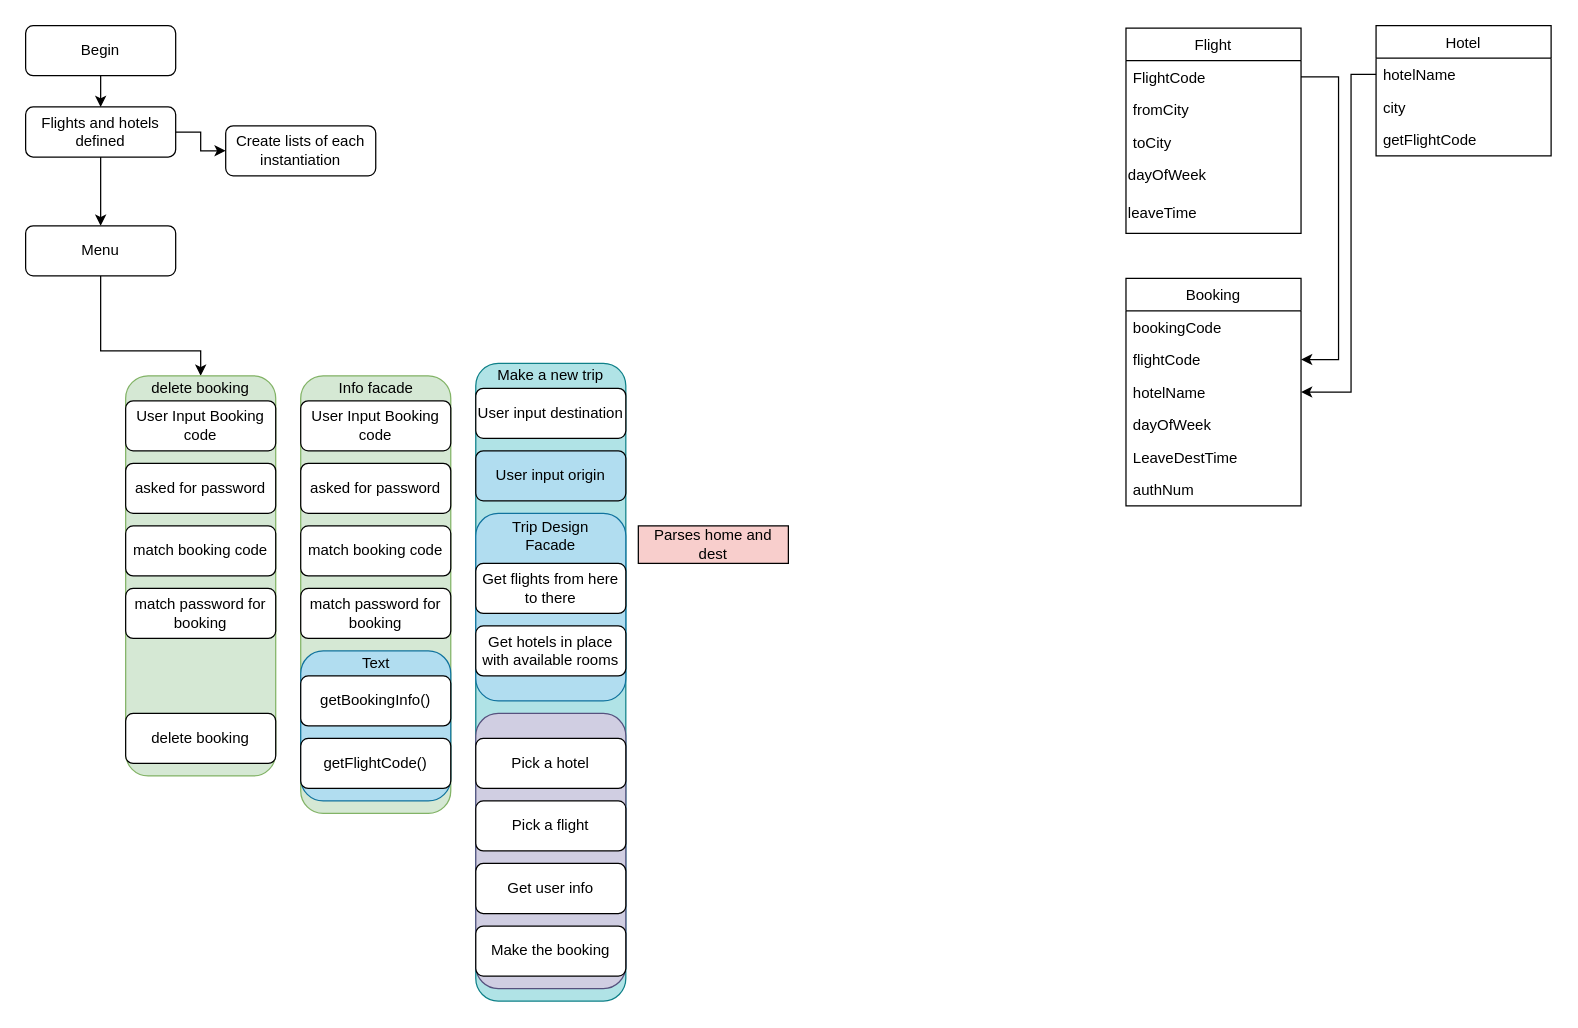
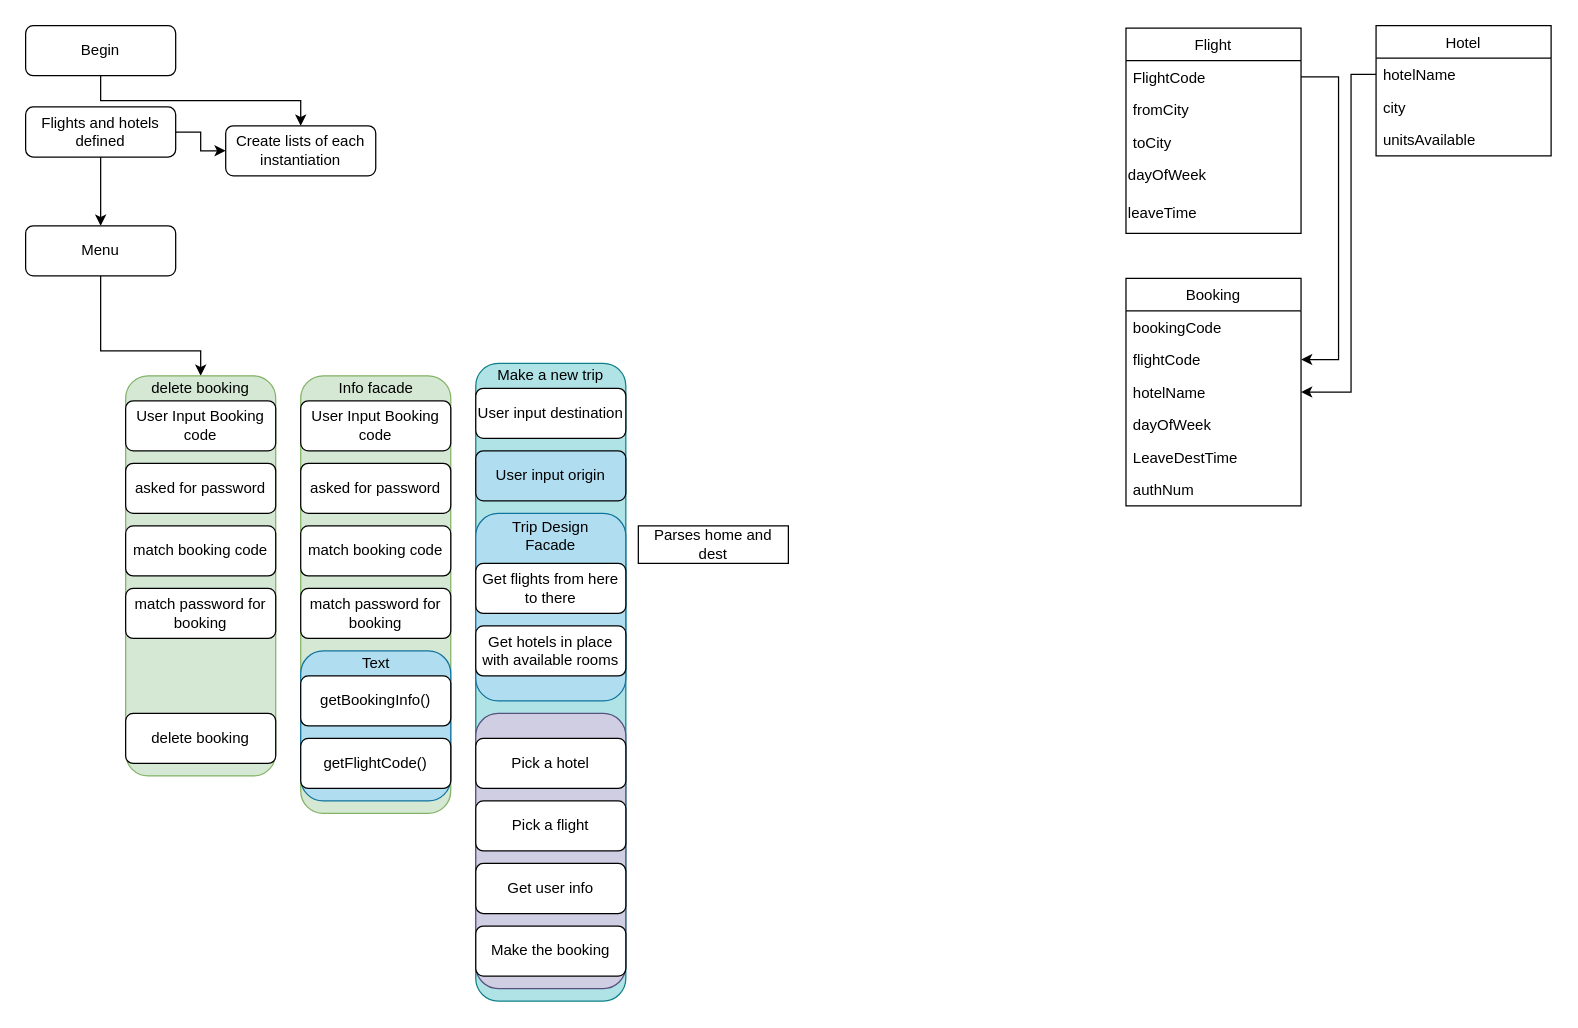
edge "Begin" -> "Flights and hotels defined": now "Begin" -> "Create lists of each instantiation"
node "getFlightCode": label "getFlightCode" -> "unitsAvailable"
node "Parses home and dest": fillcolor #f8cecc -> #ffffff
